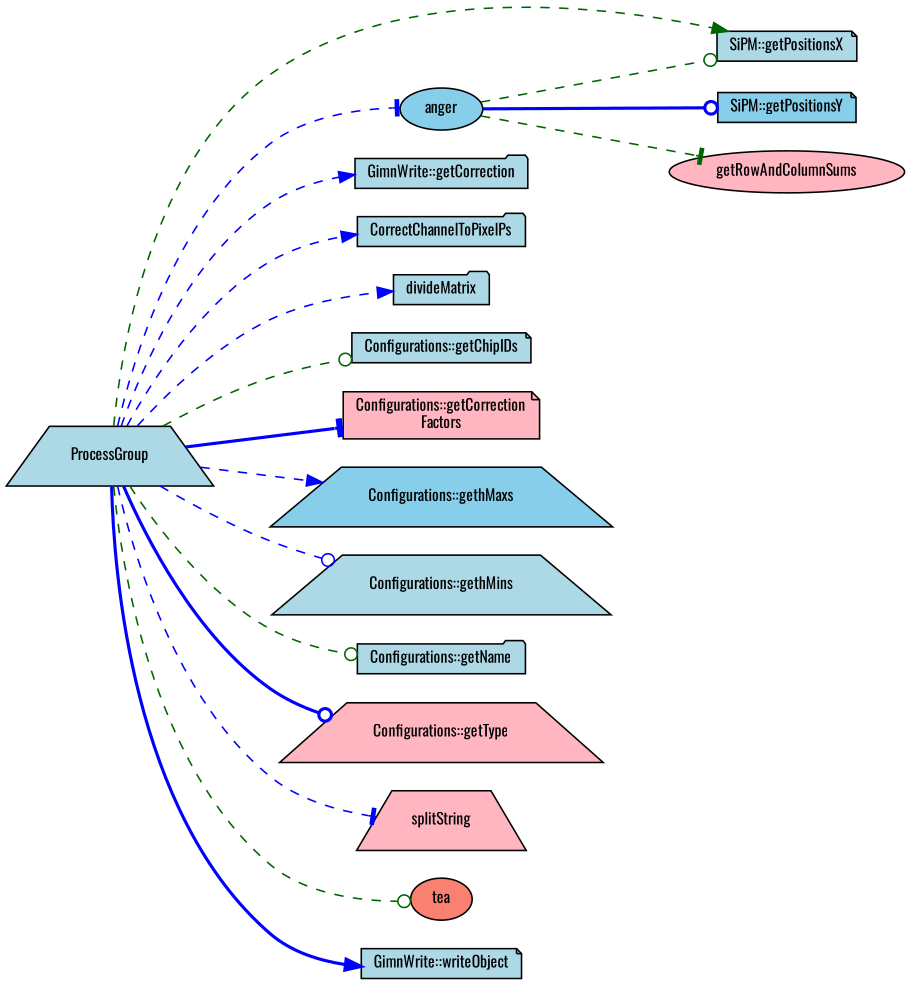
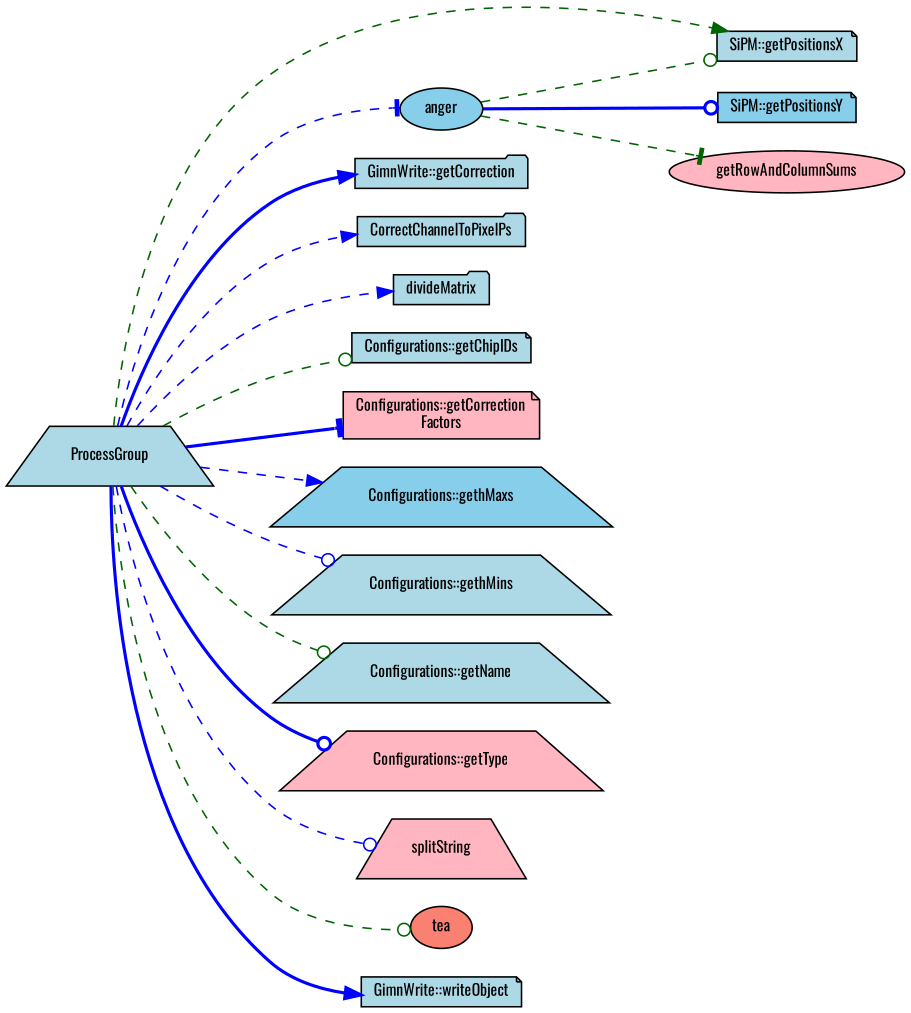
edge "ProcessGroup" -> "GimnWrite::getCorrection": style dashed -> bold
node "Configurations::getName": shape folder -> trapezium
edge "ProcessGroup" -> "splitString": arrowhead tee -> odot
